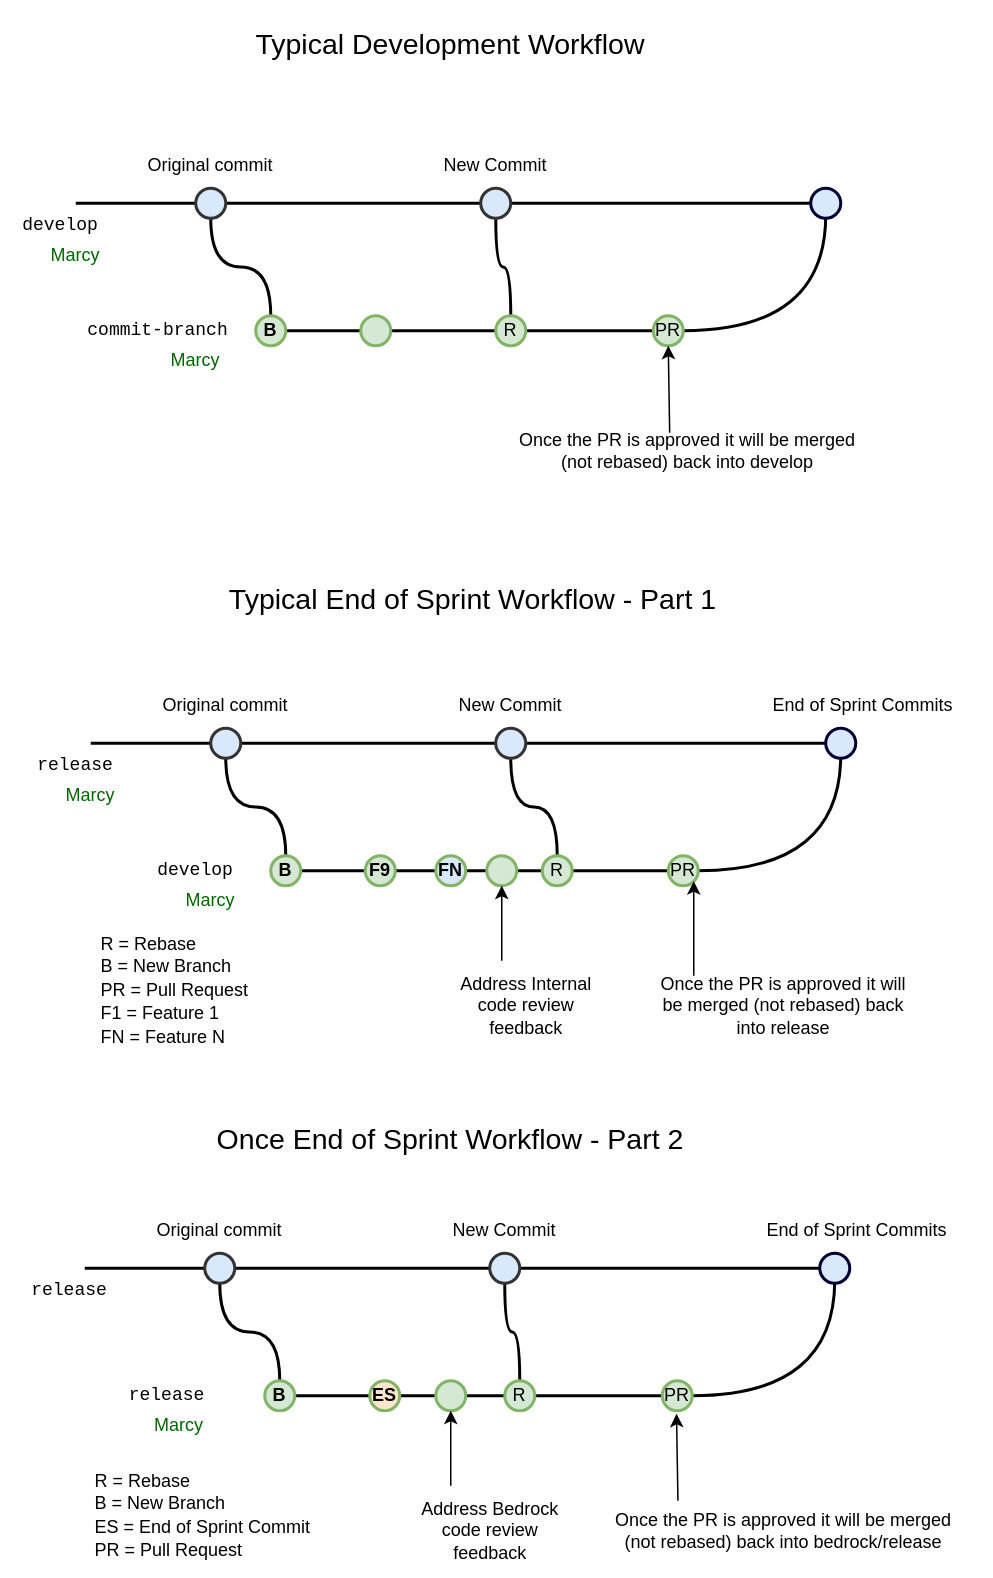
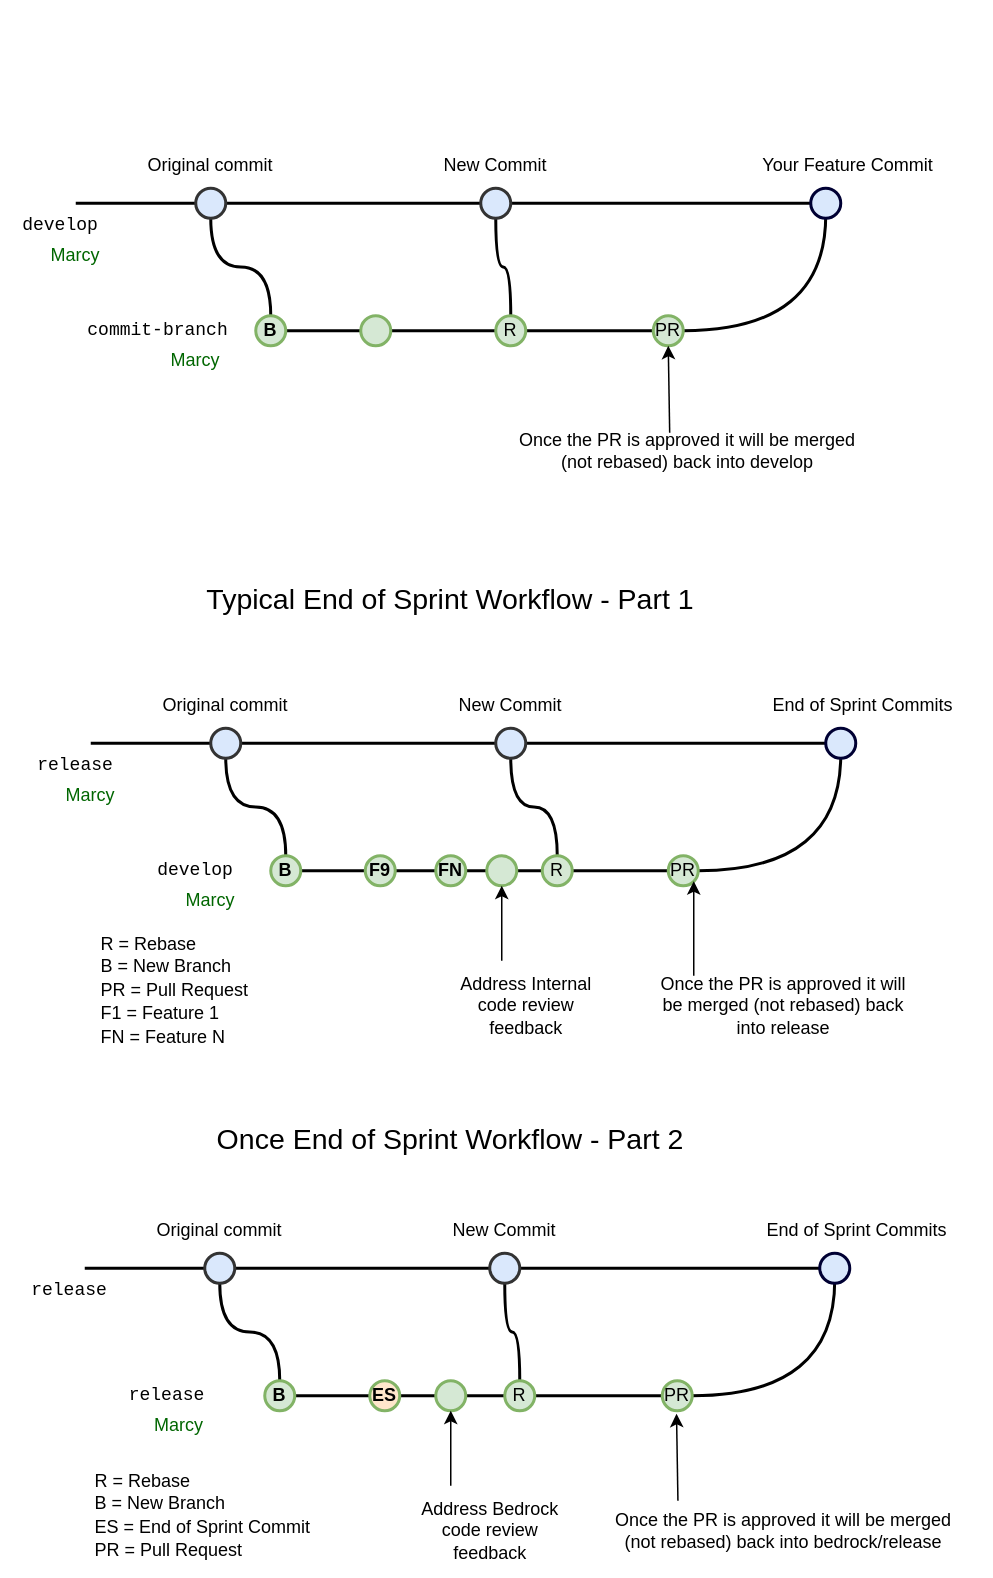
node "Typical Development Workflow": removed
node "Your Feature Commit": added
node "Typical End of Sprint Workflow - Part 1": moved (473, 601) -> (451, 601)
node "FN": fillcolor #dae8fc -> #d5e8d4
